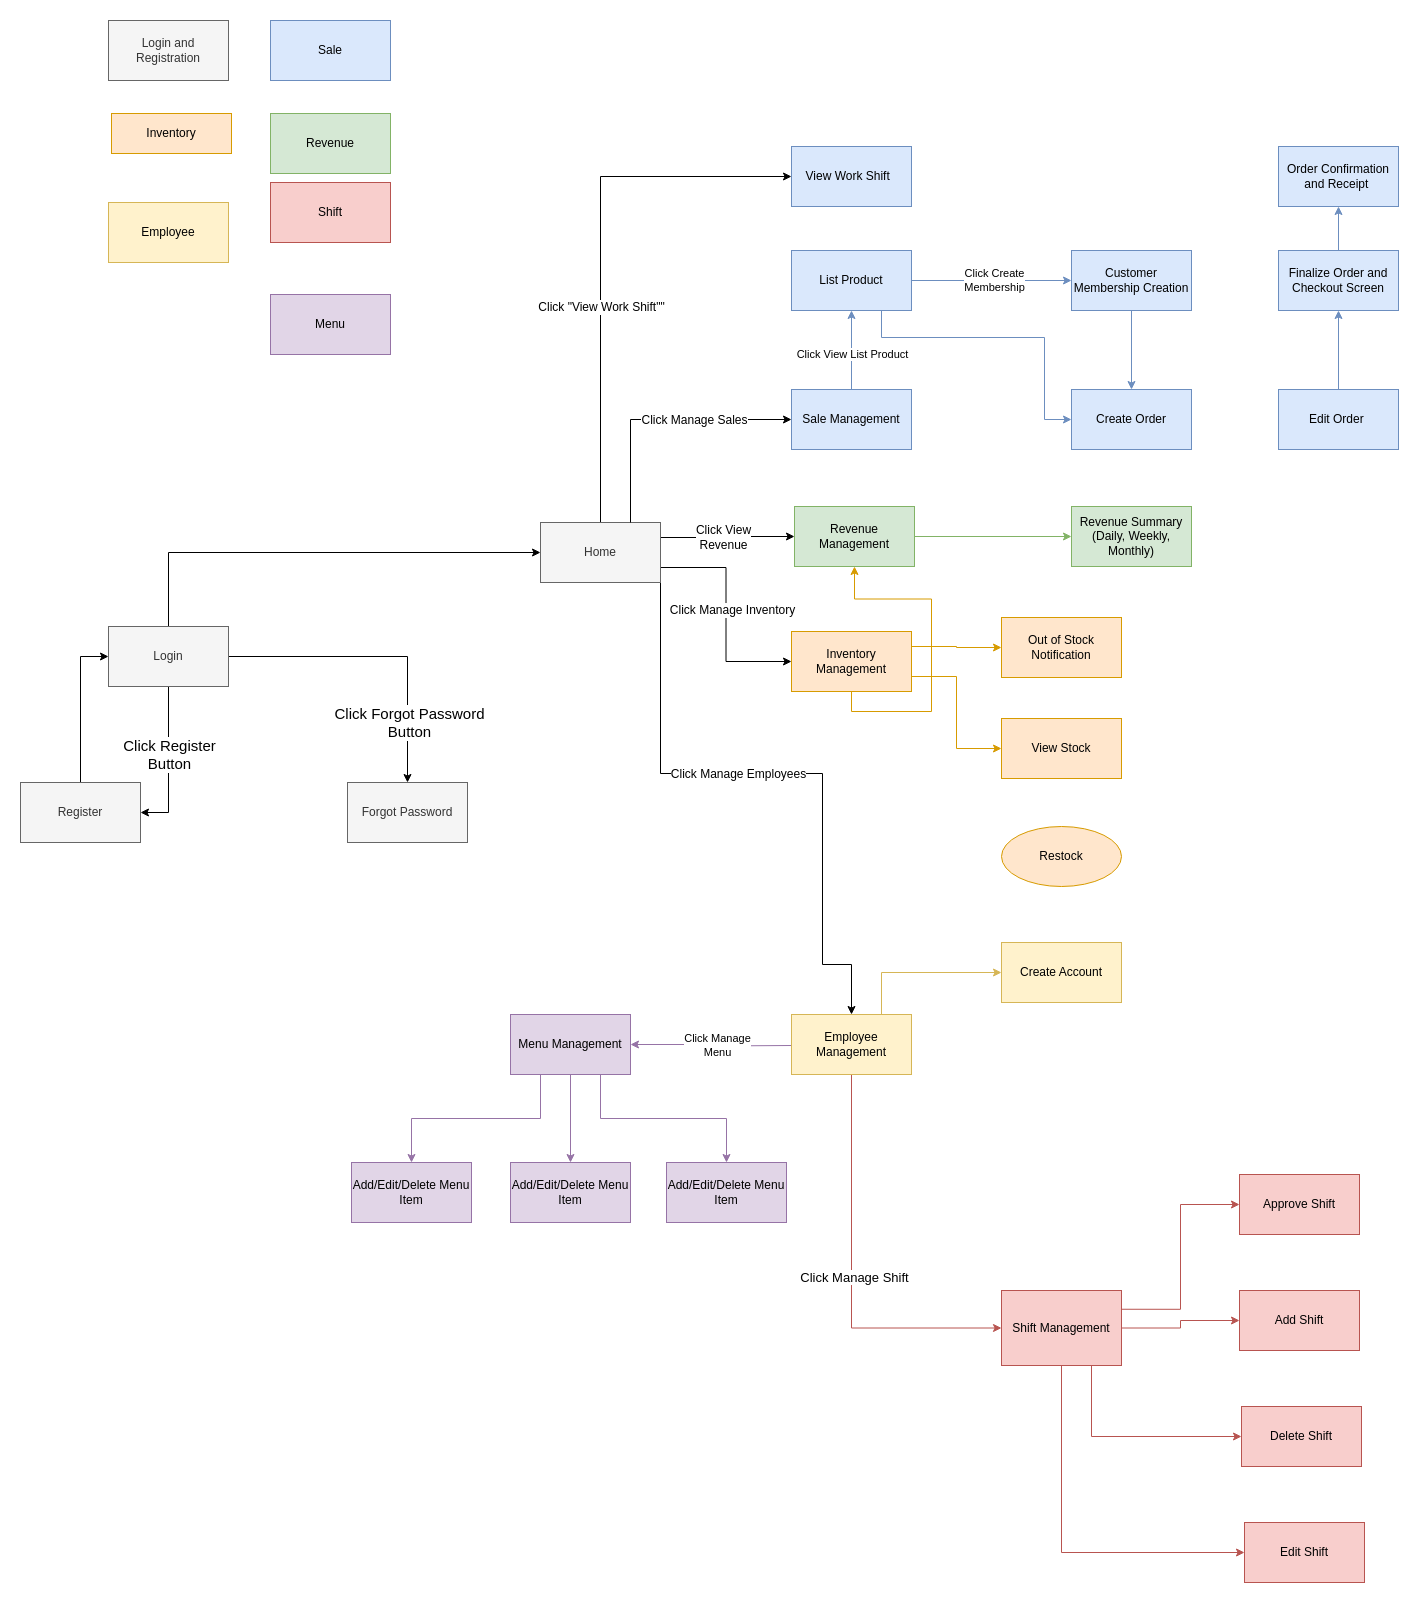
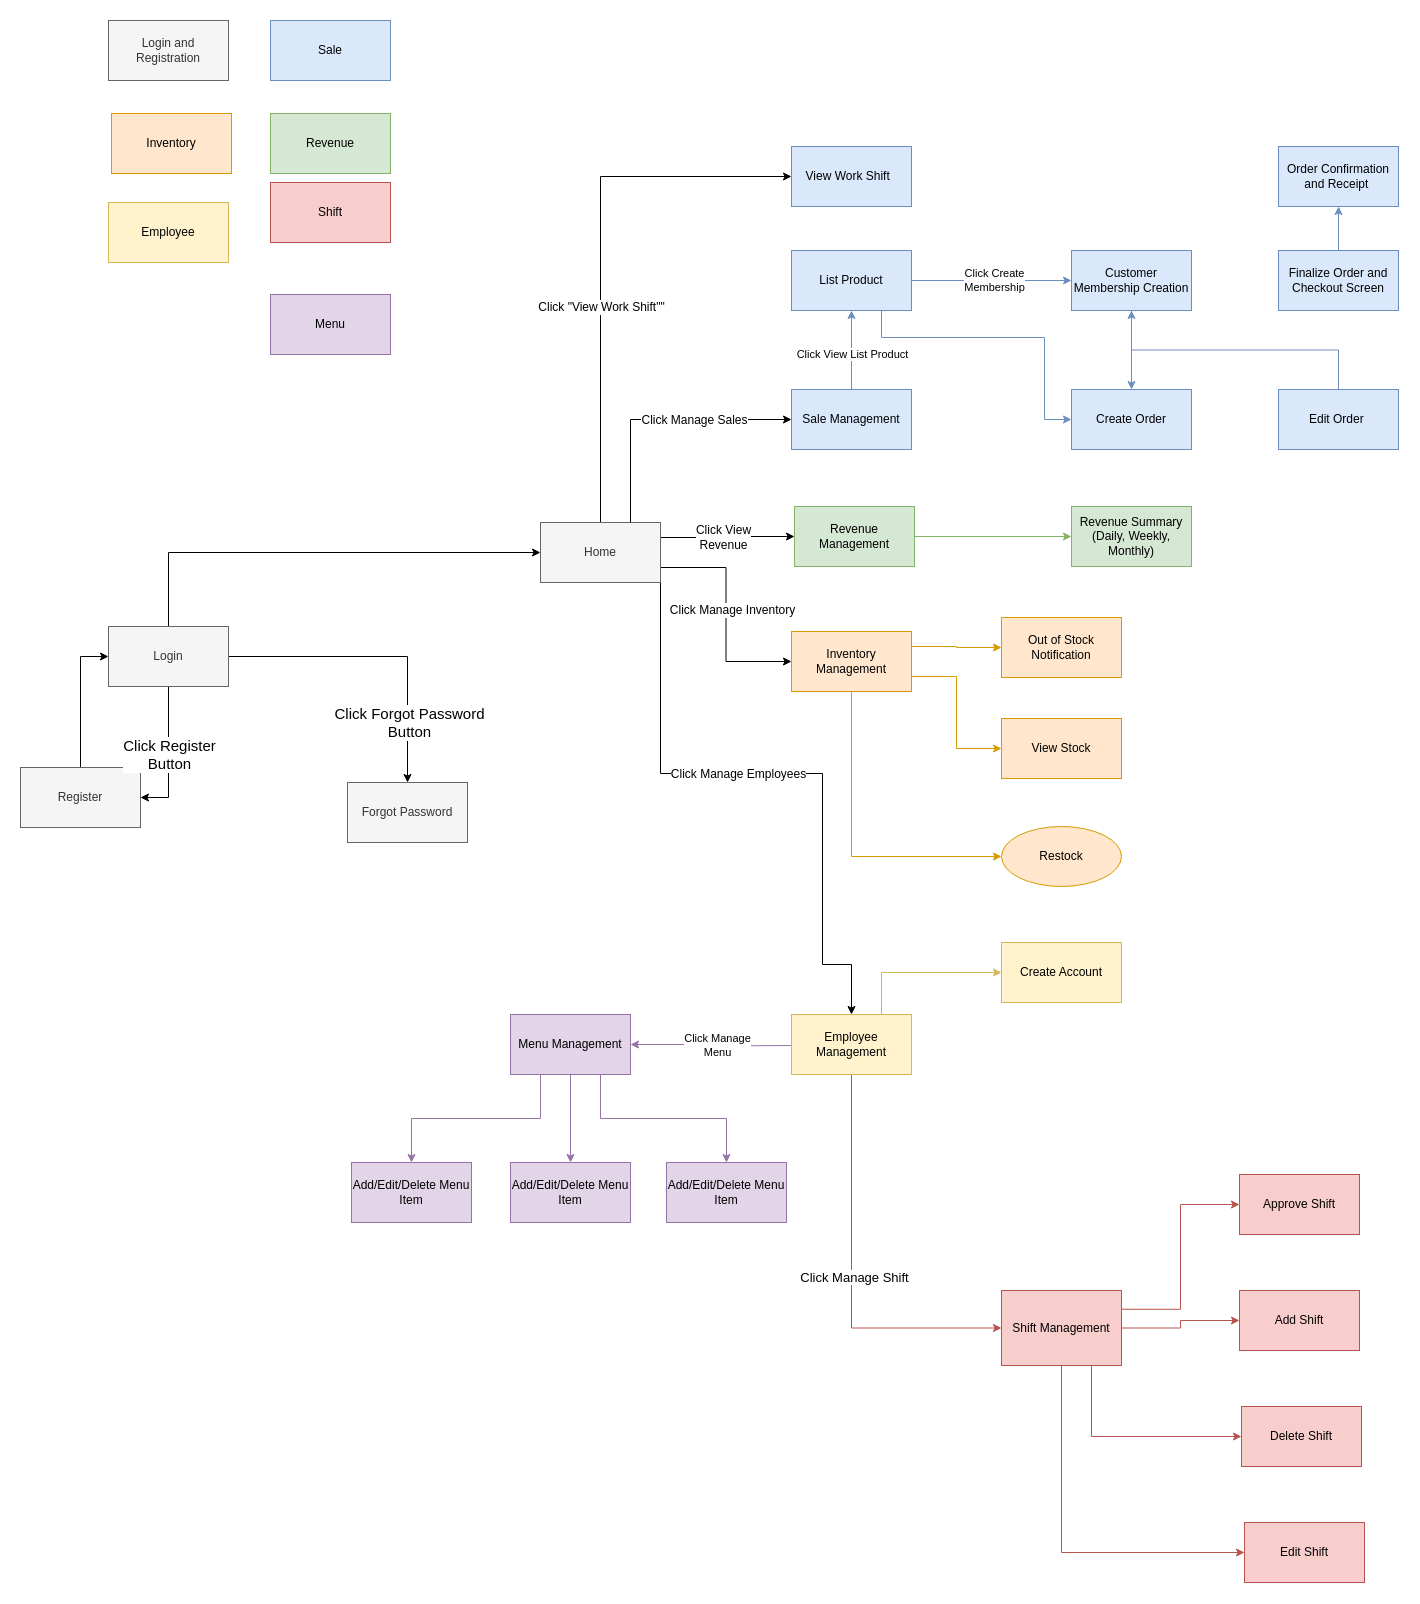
node "Inventory": size 120x40 -> 120x60
edge "Edit Order" -> "Finalize Order and Checkout Screen": now "Edit Order" -> "Customer Membership Creation"
edge "Inventory Management" -> "Revenue Management": now "Inventory Management" -> "Restock"
node "Register": moved (81, 813) -> (81, 798)
